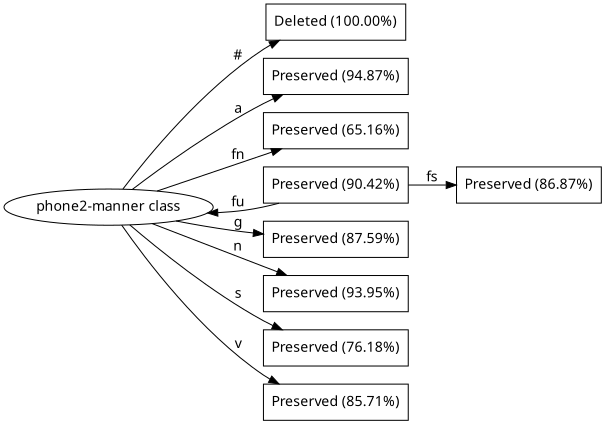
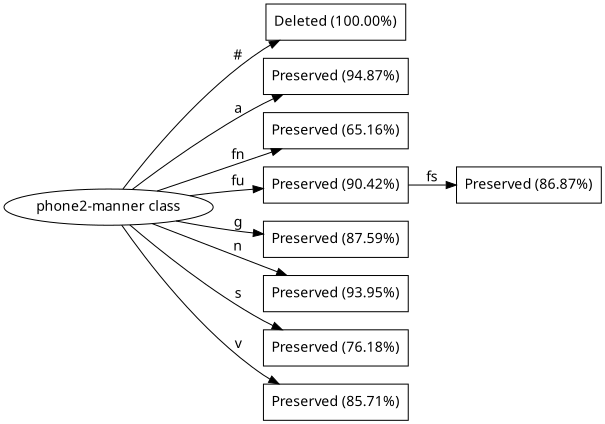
edge "Preserved (90.42%)" -> "phone2-manner class": reversed
